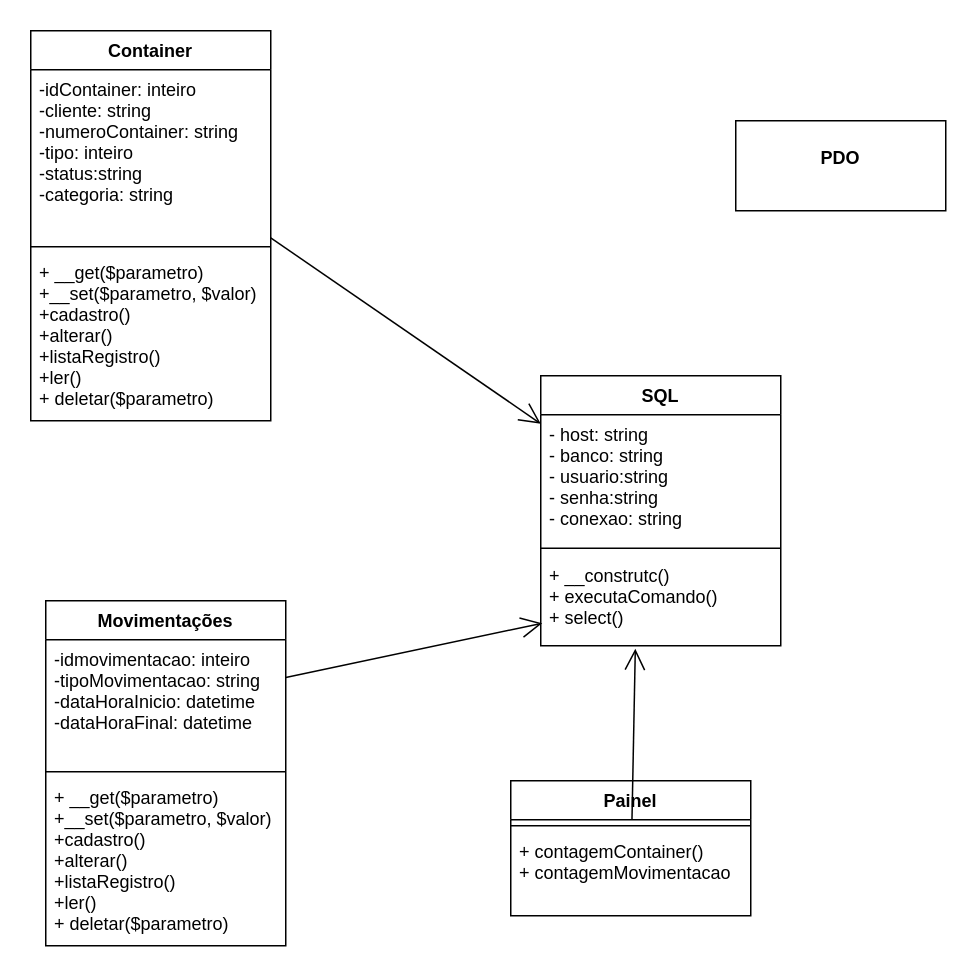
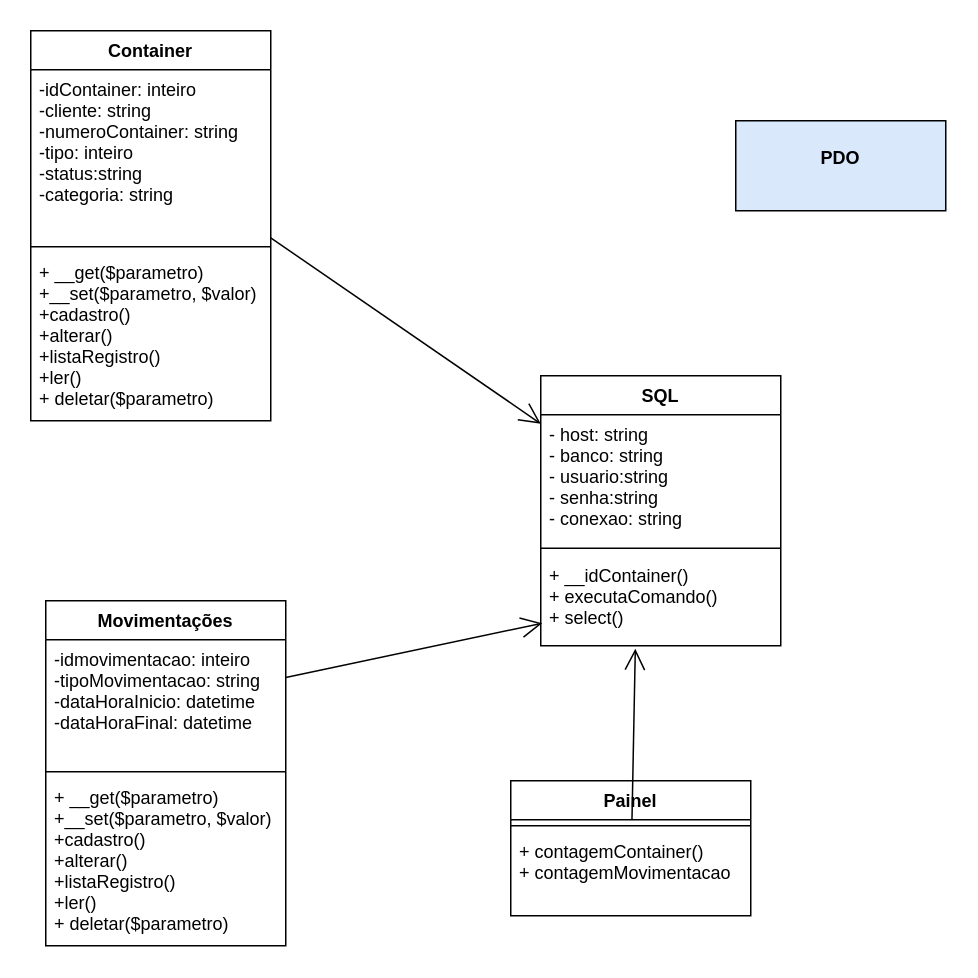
node "PDO": fillcolor #ffffff -> #dae8fc
node "+ __construtc() + executaComando() + select()": label "+ __construtc() + executaComando() + select()" -> "+ __idContainer() + executaComando() + select()"
